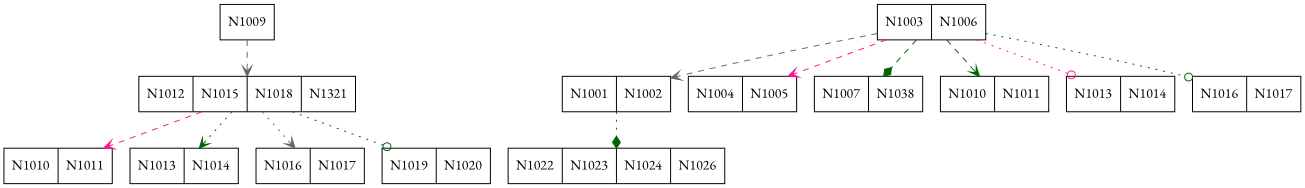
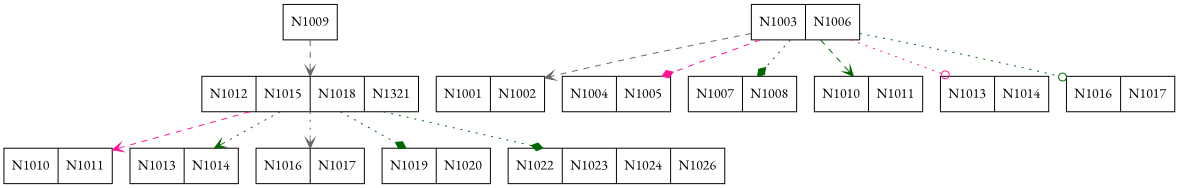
edge "N1003" -> "N1007": style dashed -> dotted
edge "N1003" -> "N1004": arrowhead vee -> diamond
node "N1007": text "N1038" -> "N1008"
edge "N1001" -> "N1022": now "N1012" -> "N1022"
edge "N1012" -> "N1019": arrowhead odot -> diamond
